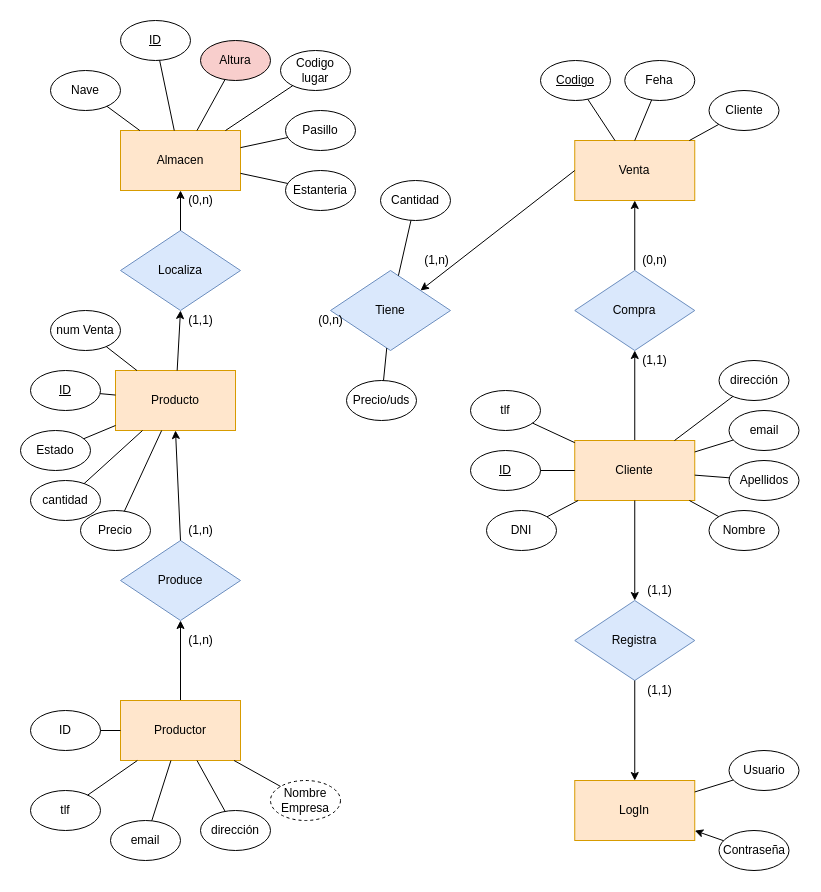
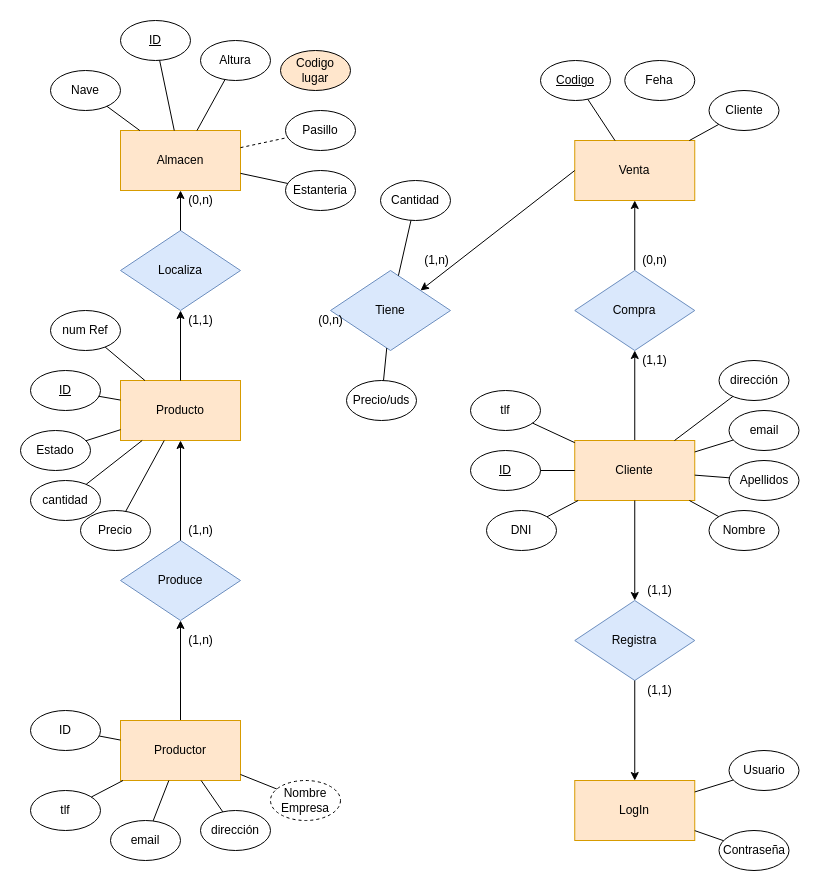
node "Altura": fillcolor #f8cecc -> #ffffff
node "Codigo lugar": fillcolor #ffffff -> #ffe6cc
edge "Codigo lugar" -- "Almacen": removed
edge "Feha" -- "Venta": removed
edge "Pasillo" -- "Almacen": style solid -> dashed
node "num Venta": label "num Venta" -> "num Ref"
node "Producto": moved (176, 401) -> (181, 411)
node "Productor": moved (181, 731) -> (181, 751)
edge "Contraseña" -> "LogIn": arrowhead classic -> none
